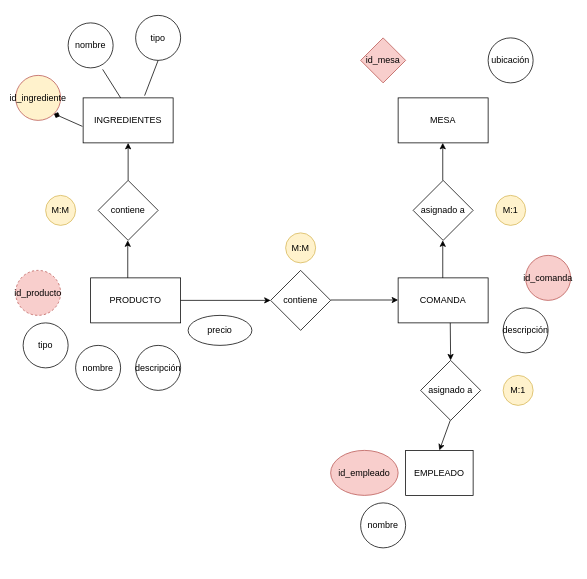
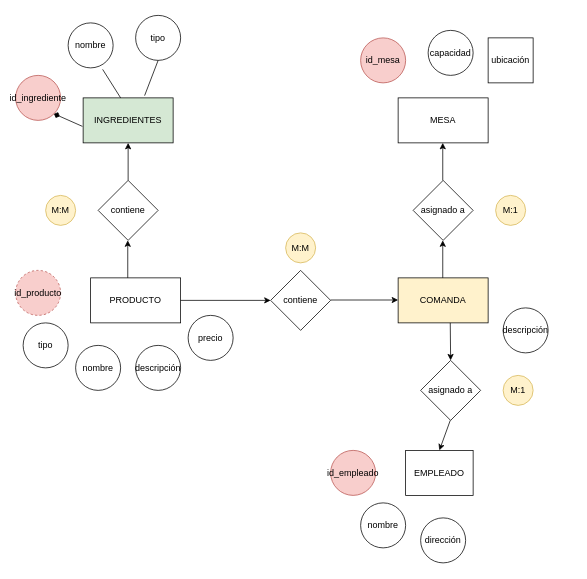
node "capacidad": added
node "id_mesa": shape diamond -> ellipse
node "ubicación": shape ellipse -> rectangle
node "id_ingrediente": fillcolor #fff2cc -> #f8cecc
node "INGREDIENTES": fillcolor #ffffff -> #d5e8d4
node "id_comanda": removed
node "COMANDA": fillcolor #ffffff -> #fff2cc
node "precio": size 64x30 -> 45x45
node "id_empleado": size 68x45 -> 45x45
node "dirección": added
